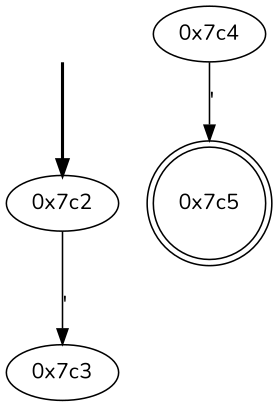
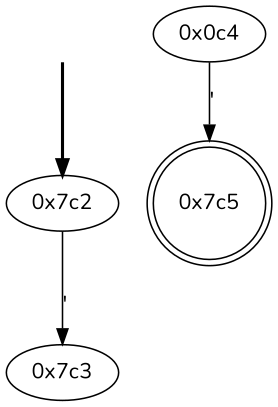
node "0x7c4": label "0x7c4" -> "0x0c4"
